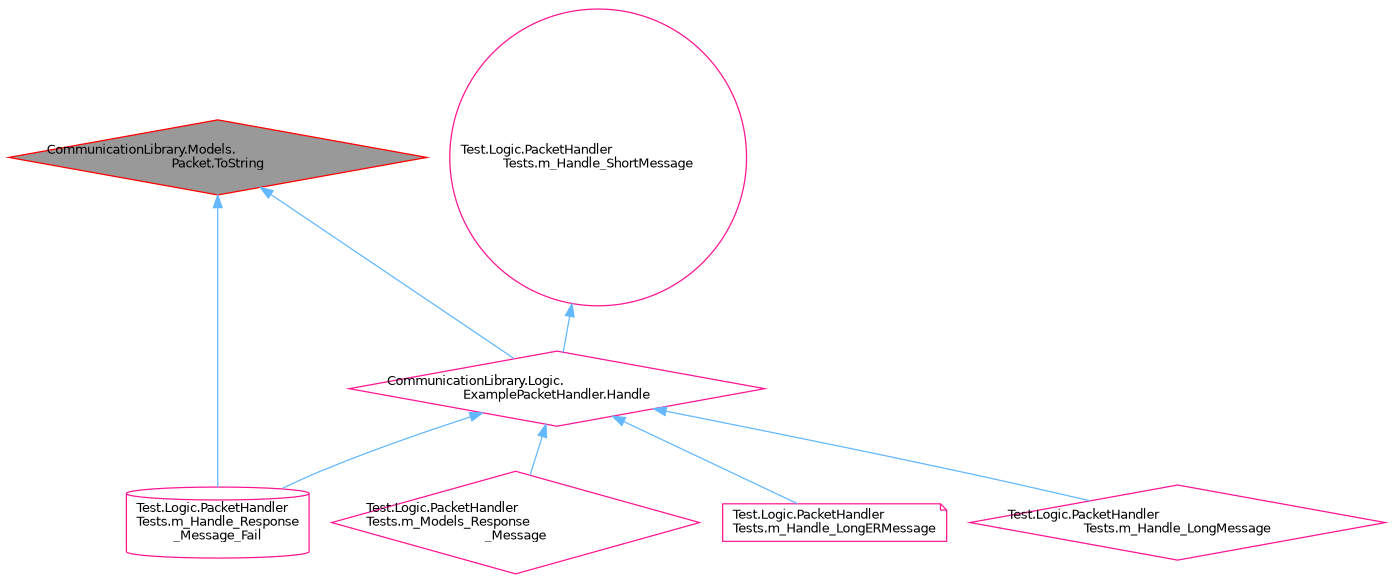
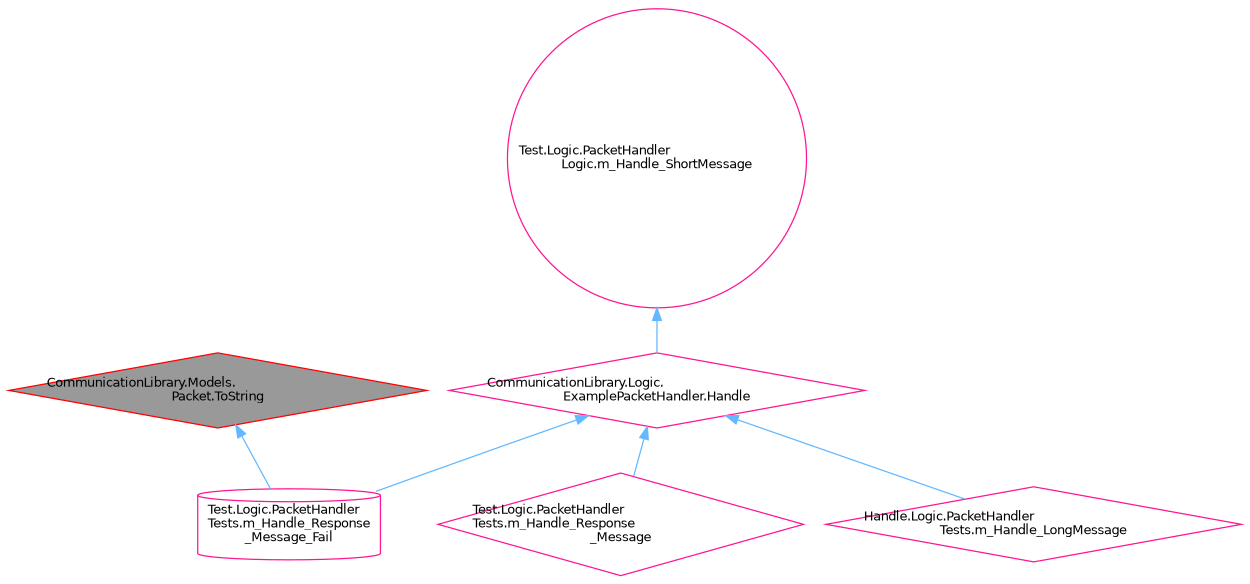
node "Test.Logic.PacketHandler Tests.m_Handle_ShortMessage": label "Test.Logic.PacketHandler Tests.m_Handle_ShortMessage" -> "Test.Logic.PacketHandler Logic.m_Handle_ShortMessage"
edge "CommunicationLibrary.Logic. ExamplePacketHandler.Handle" -> "CommunicationLibrary.Models. Packet.ToString": removed
node "Test.Logic.PacketHandler Tests.m_Models_Response _Message": label "Test.Logic.PacketHandler Tests.m_Models_Response _Message" -> "Test.Logic.PacketHandler Tests.m_Handle_Response _Message"
node "Test.Logic.PacketHandler Tests.m_Handle_LongERMessage": removed
node "Test.Logic.PacketHandler Tests.m_Handle_LongMessage": label "Test.Logic.PacketHandler Tests.m_Handle_LongMessage" -> "Handle.Logic.PacketHandler Tests.m_Handle_LongMessage"
